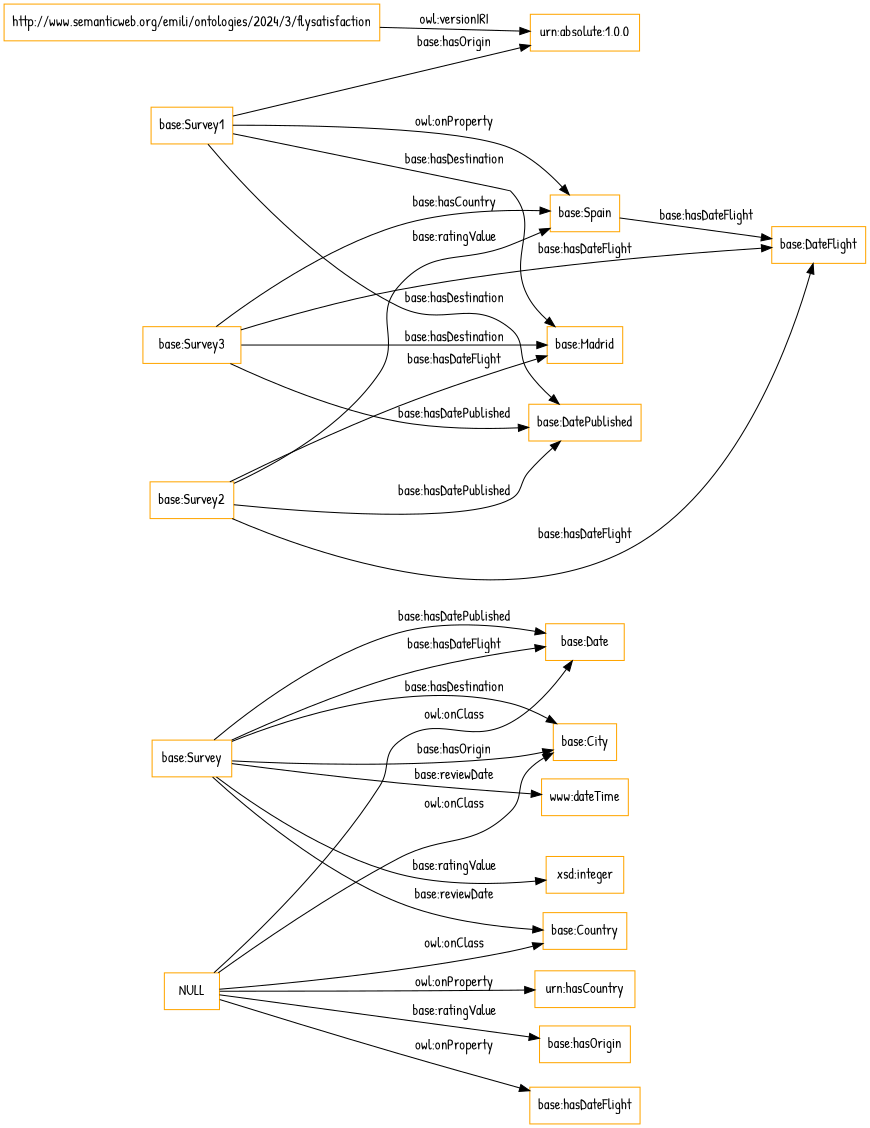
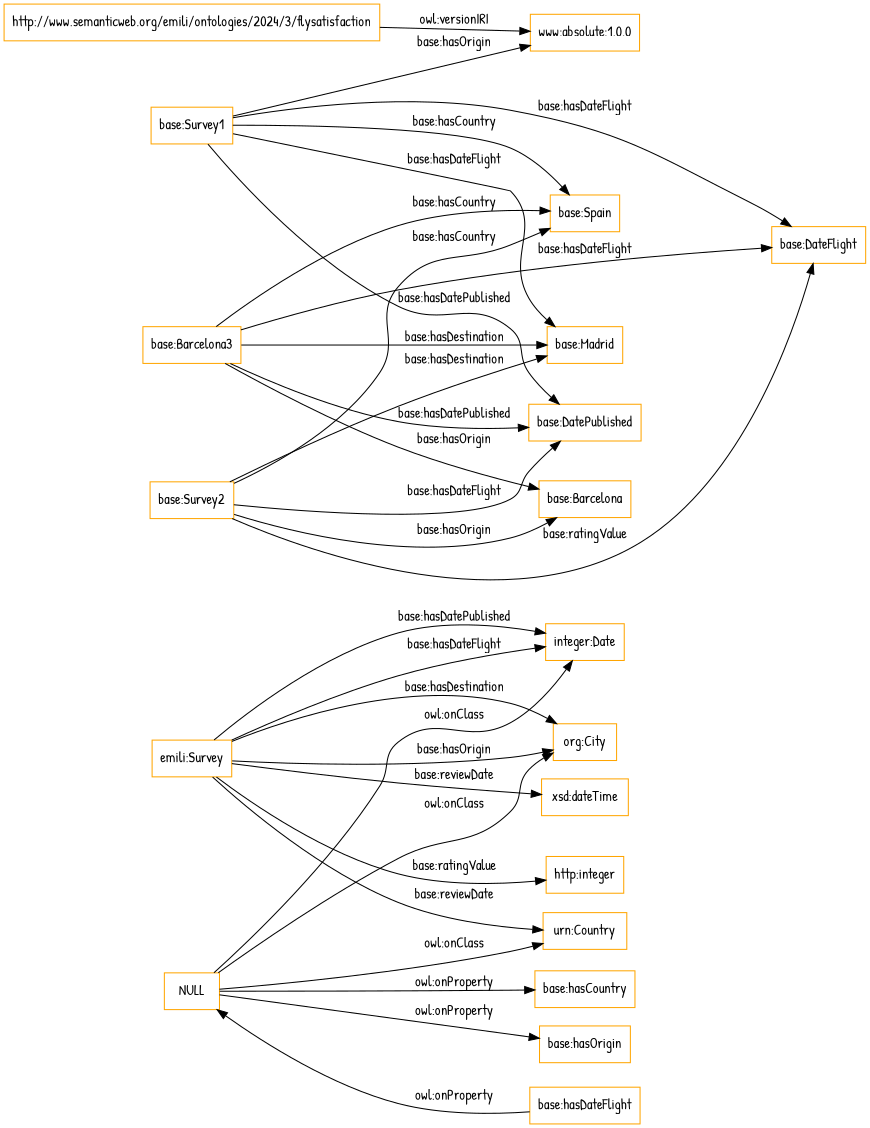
node "urn:absolute:1.0.0": label "urn:absolute:1.0.0" -> "www:absolute:1.0.0"
edge "base:Survey1" -> "base:Spain": label "owl:onProperty" -> "base:hasCountry"
edge "base:Survey1" -> "base:Madrid": label "base:hasDestination" -> "base:hasDateFlight"
edge "base:Spain" -> "base:DateFlight": now "base:Survey1" -> "base:DateFlight"
edge "base:Survey2" -> "base:Spain": label "base:ratingValue" -> "base:hasCountry"
edge "base:Survey1" -> "base:DatePublished": label "base:hasDestination" -> "base:hasDatePublished"
node "base:Survey3": label "base:Survey3" -> "base:Barcelona3"
edge "base:Survey2" -> "base:Madrid": label "base:hasDateFlight" -> "base:hasDestination"
edge "base:Survey2" -> "base:DatePublished": label "base:hasDatePublished" -> "base:hasDateFlight"
node "base:Barcelona": added
edge "base:Survey2" -> "base:DateFlight": label "base:hasDateFlight" -> "base:ratingValue"
node "base:Date": label "base:Date" -> "integer:Date"
node "base:City": label "base:City" -> "org:City"
node "base:Survey": label "base:Survey" -> "emili:Survey"
node "www:dateTime": label "www:dateTime" -> "xsd:dateTime"
node "xsd:integer": label "xsd:integer" -> "http:integer"
node "base:Country": label "base:Country" -> "urn:Country"
node "urn:hasCountry": label "urn:hasCountry" -> "base:hasCountry"
edge "NULL" -> "base:hasOrigin": label "base:ratingValue" -> "owl:onProperty"
edge "NULL" -> "base:hasDateFlight": reversed
